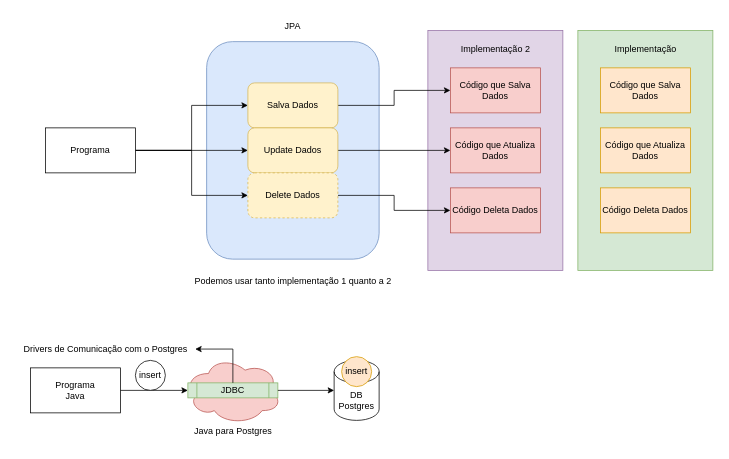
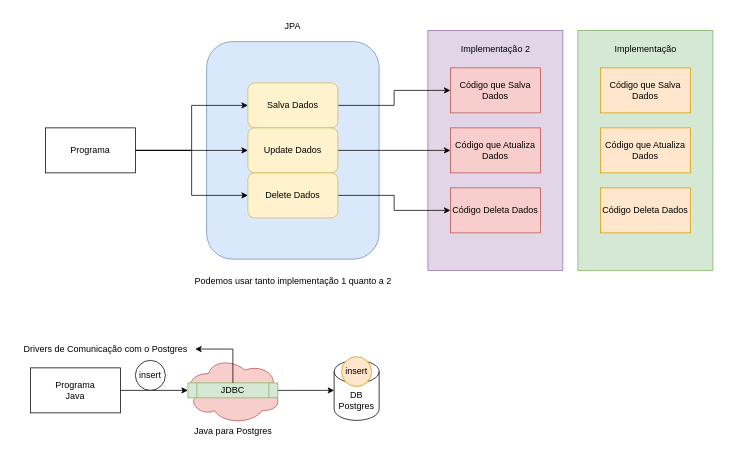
node "Delete Dados": style dashed -> solid
